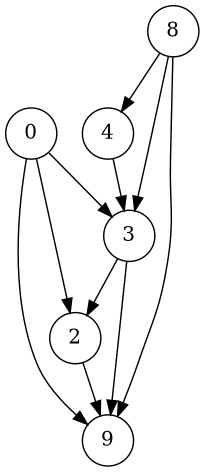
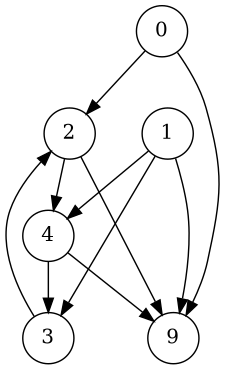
node "8": label "8" -> "1"
edge "2" -> "4": added
edge "0" -> "3": removed
edge "3" -> "9": now "4" -> "9"
